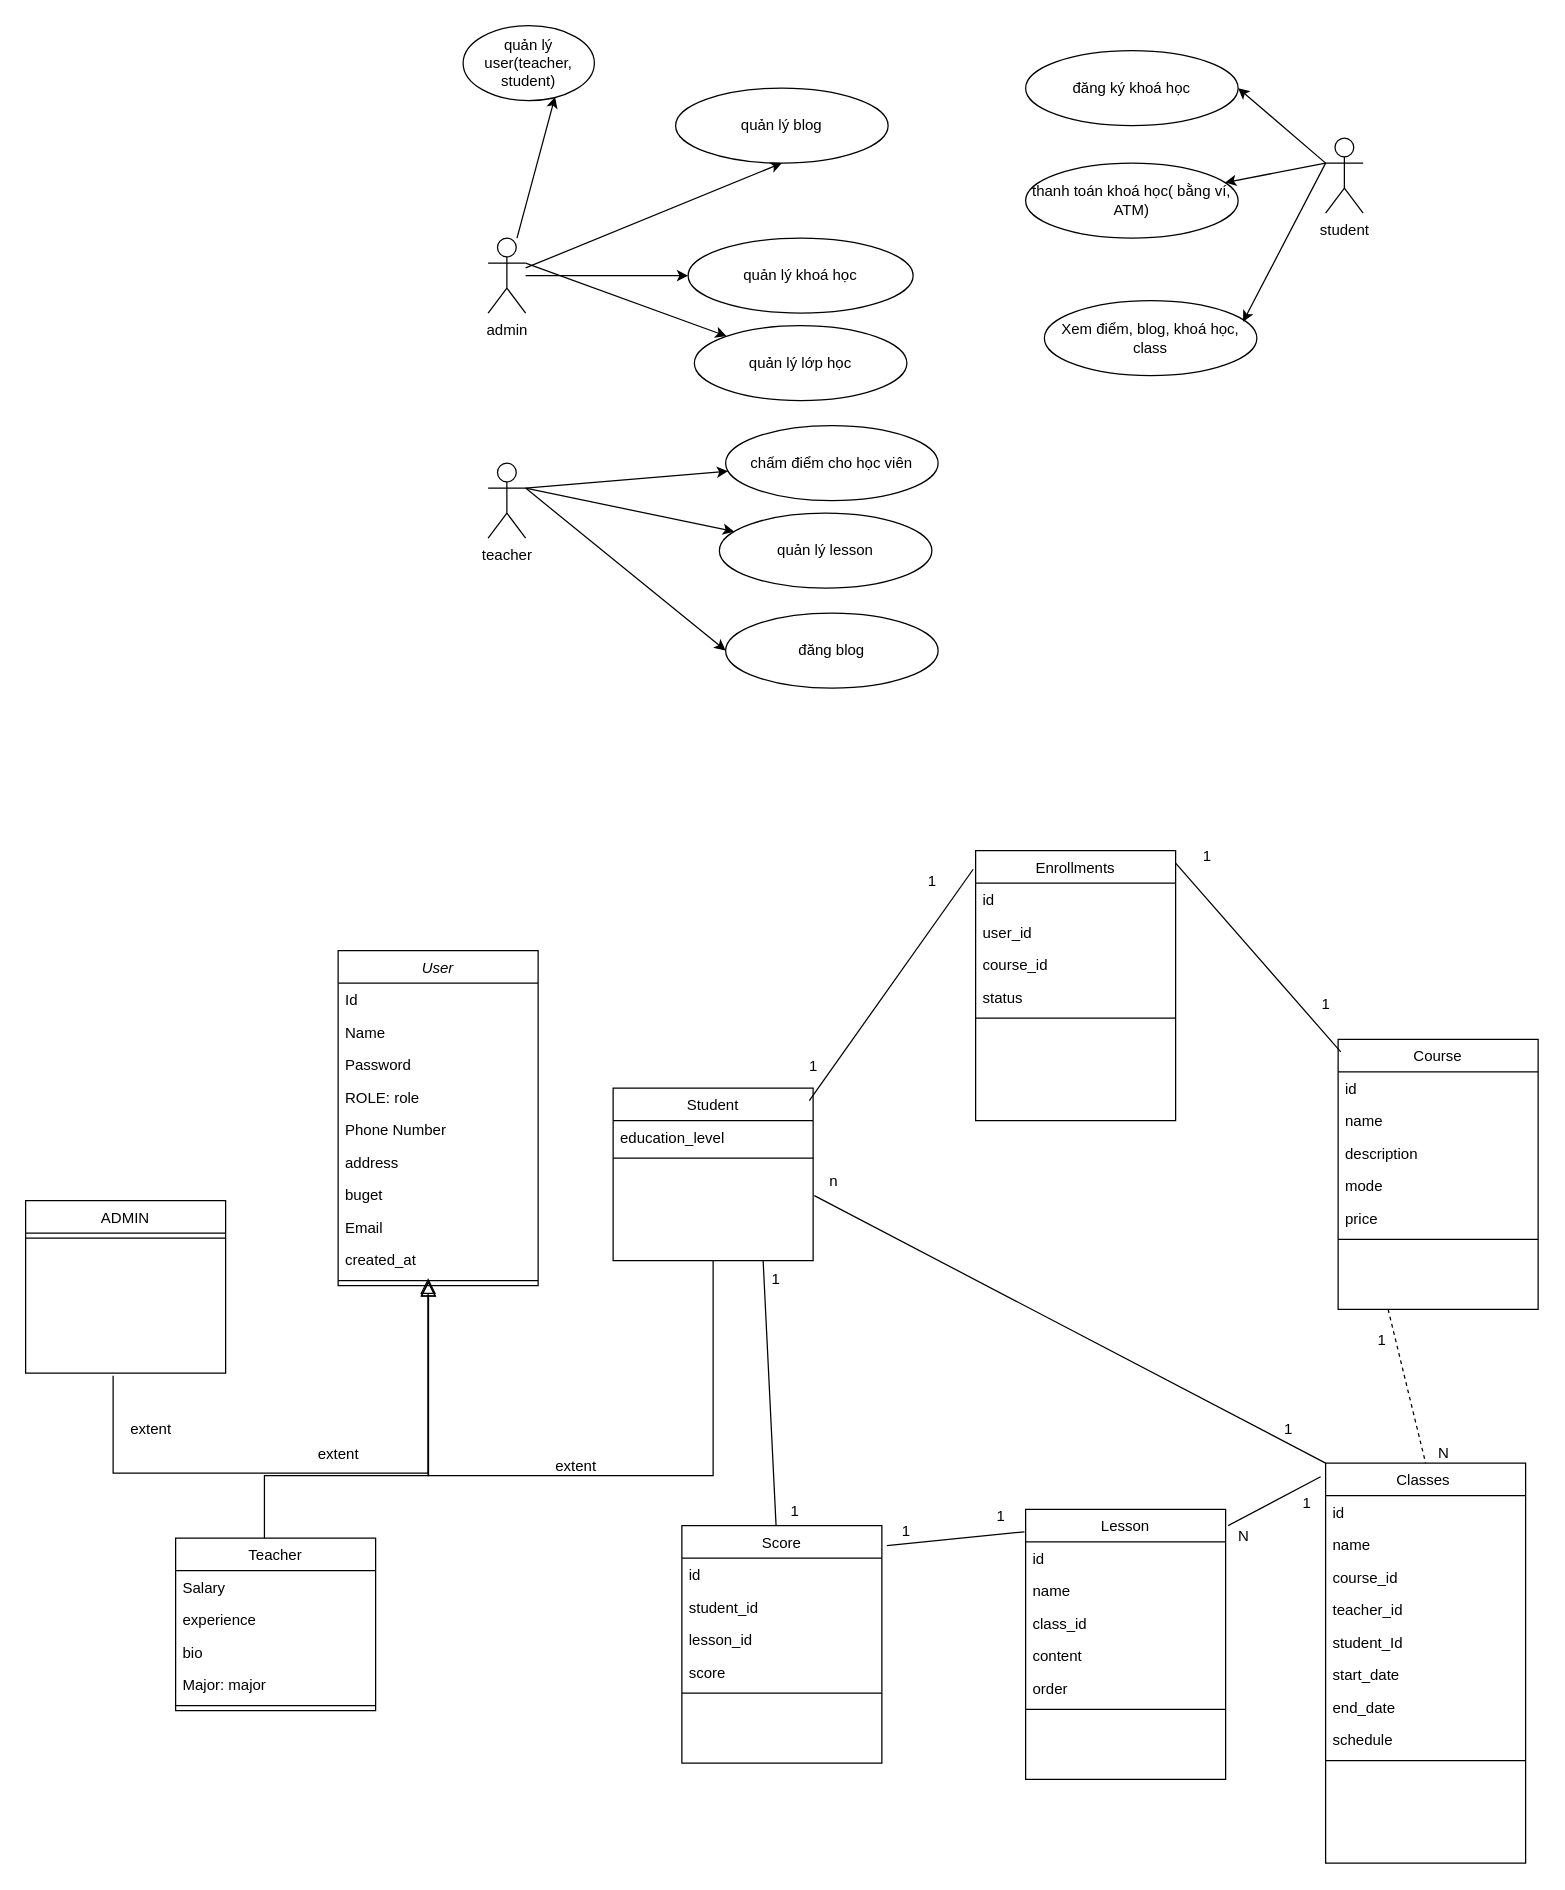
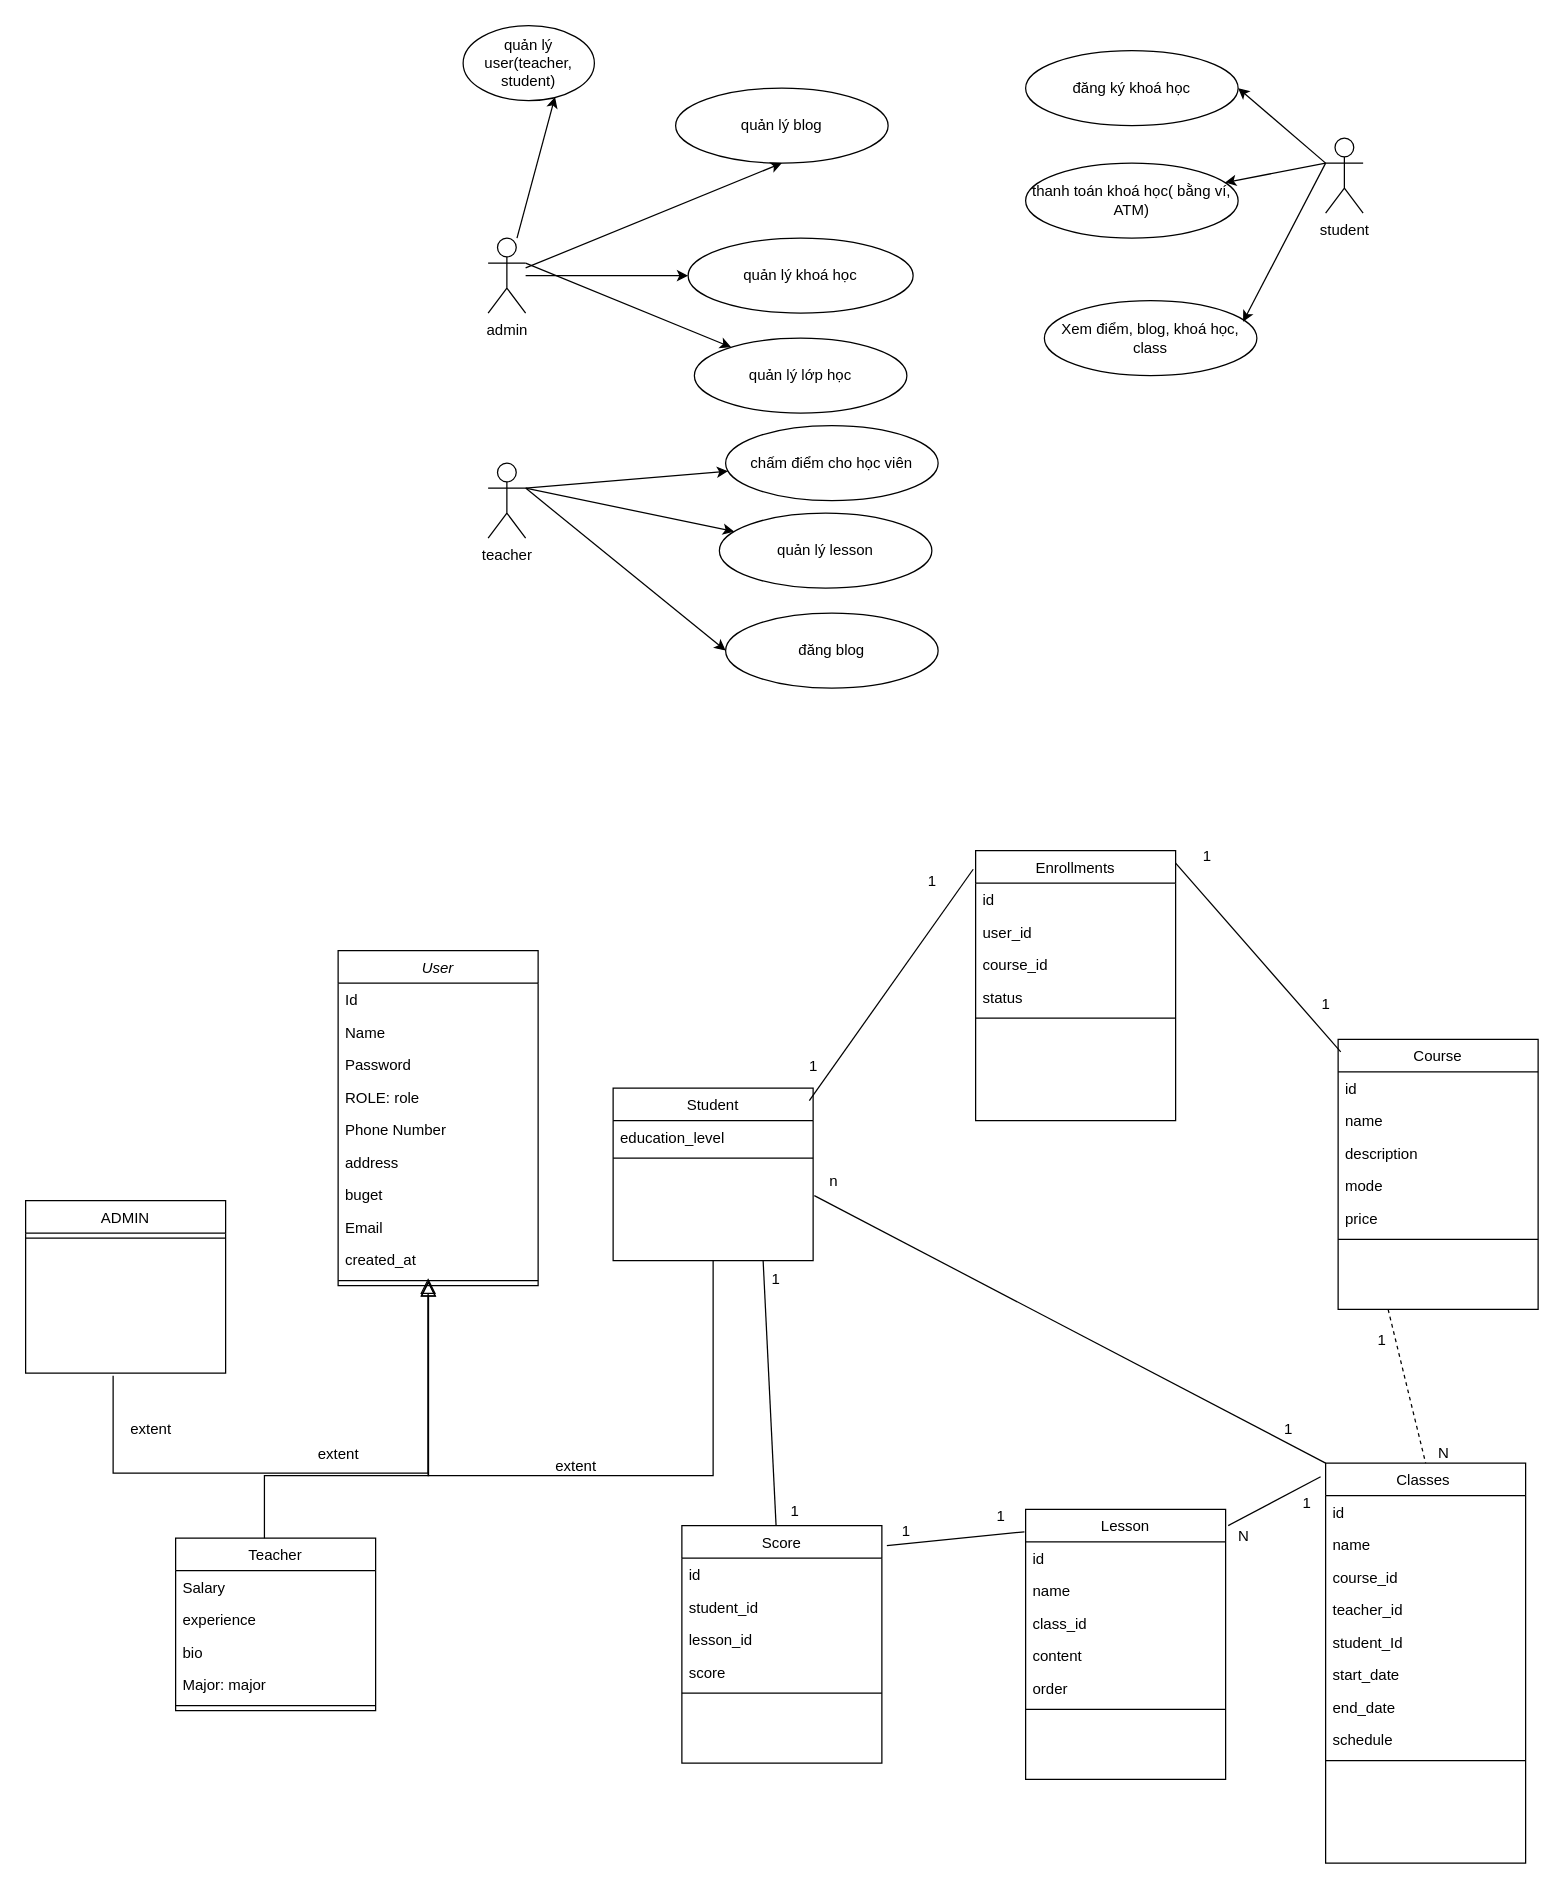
node "quản lý lớp học": moved (801, 363) -> (801, 376)
